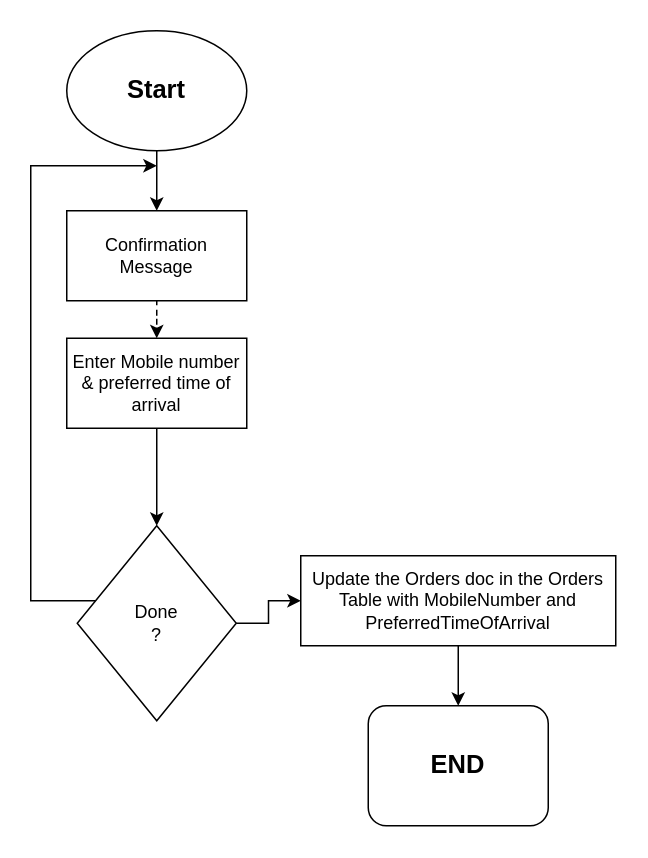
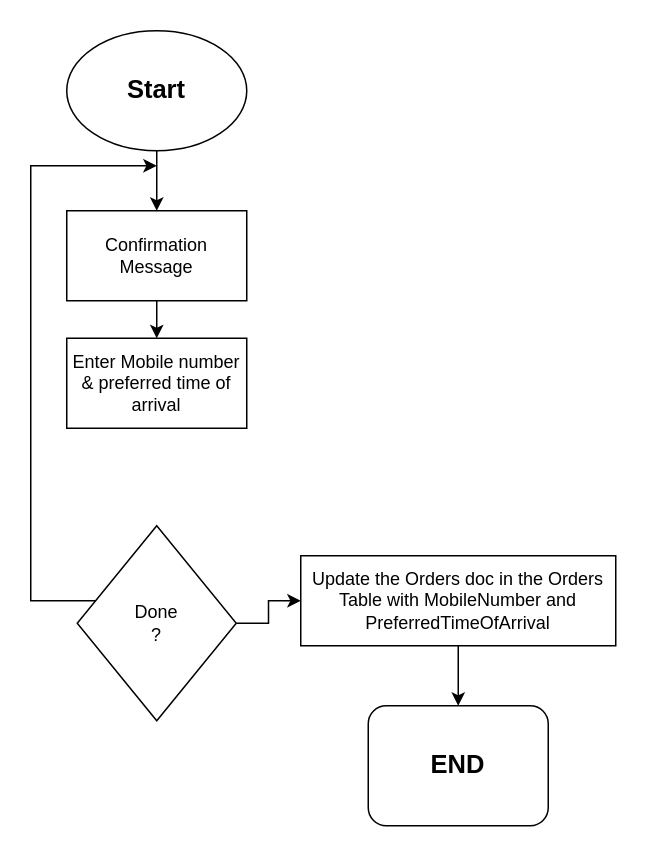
edge "Confirmation Message" -> "Enter Mobile number & preferred time of arrival": style dashed -> solid
edge "Enter Mobile number & preferred time of arrival" -> "Done ?": removed
